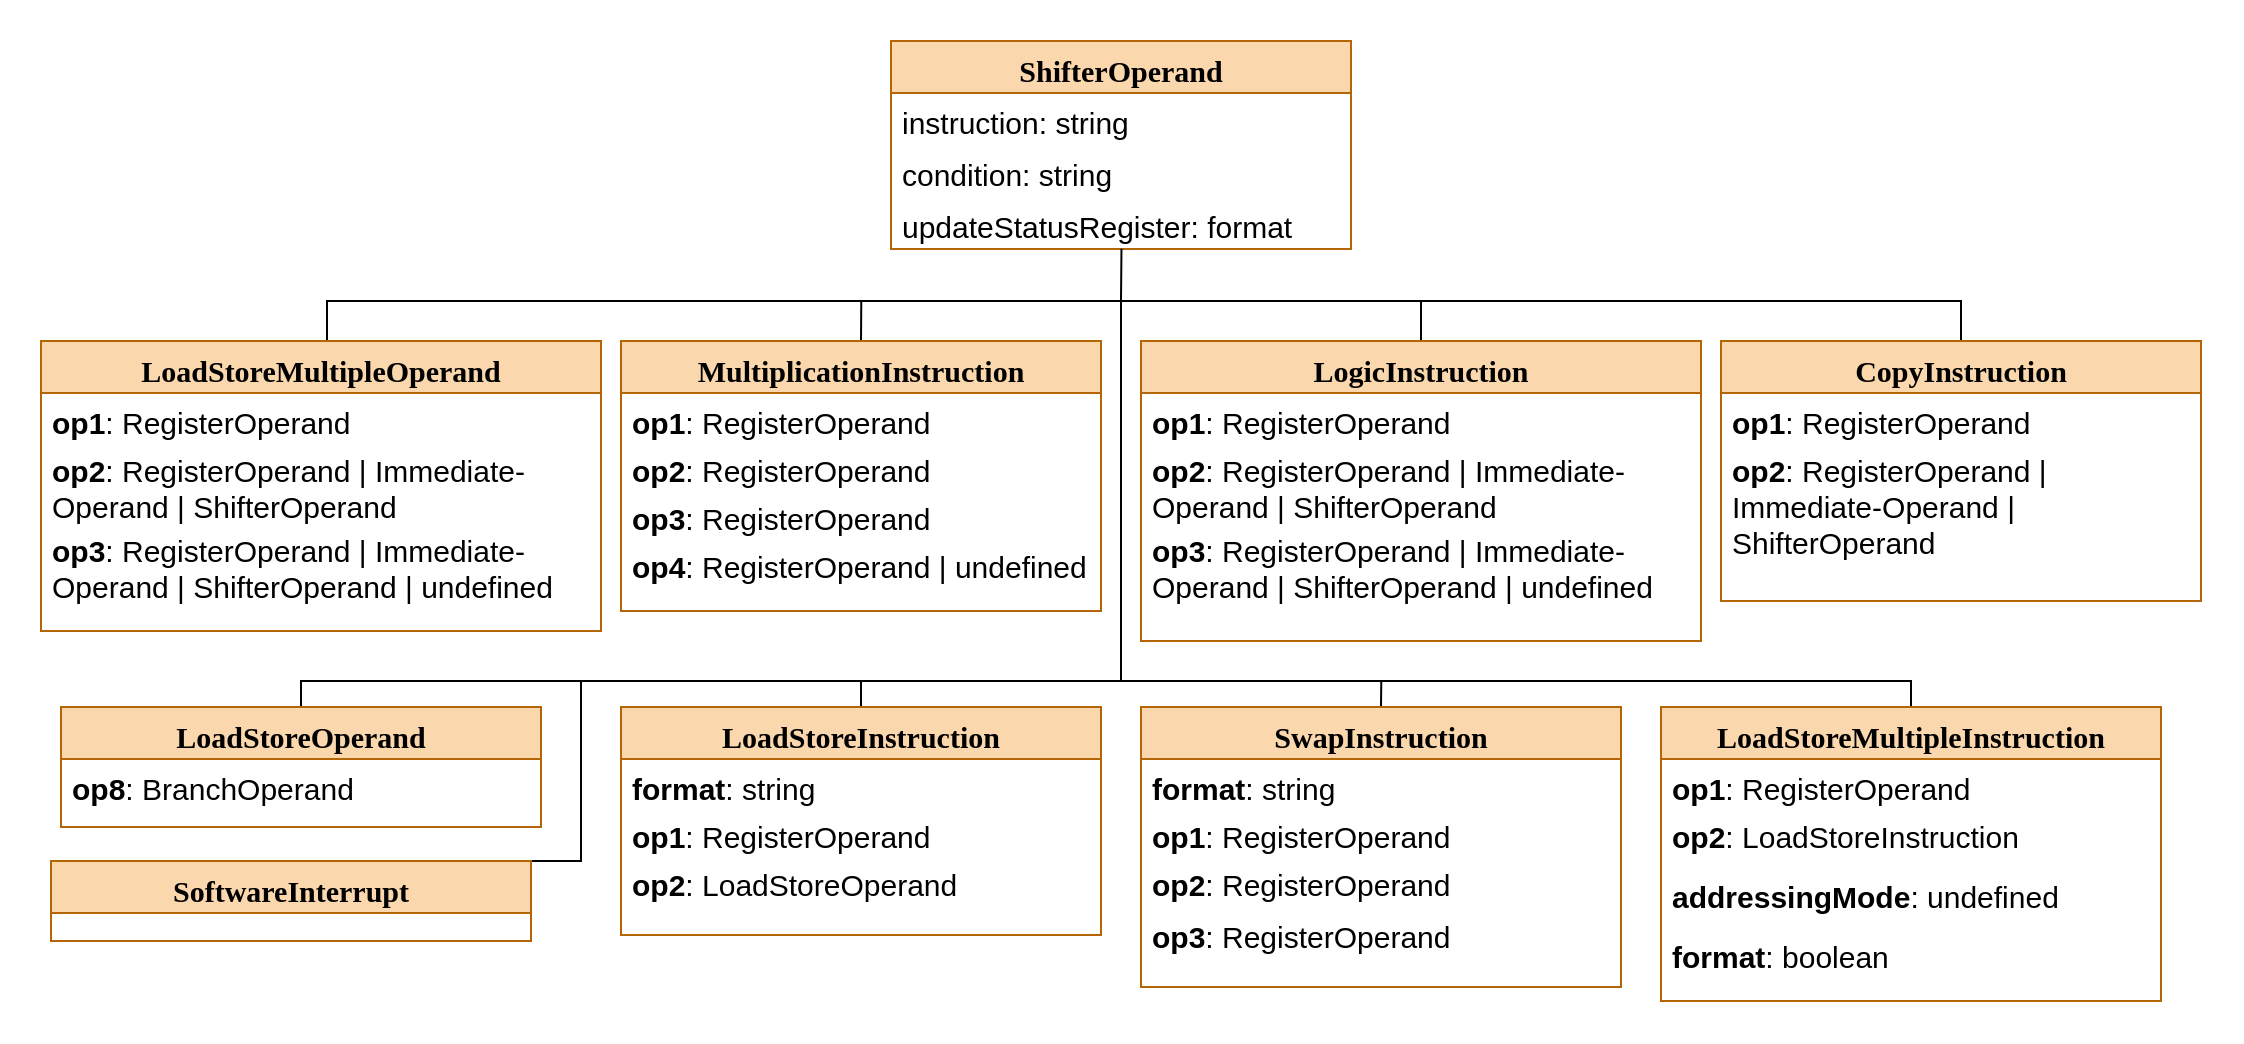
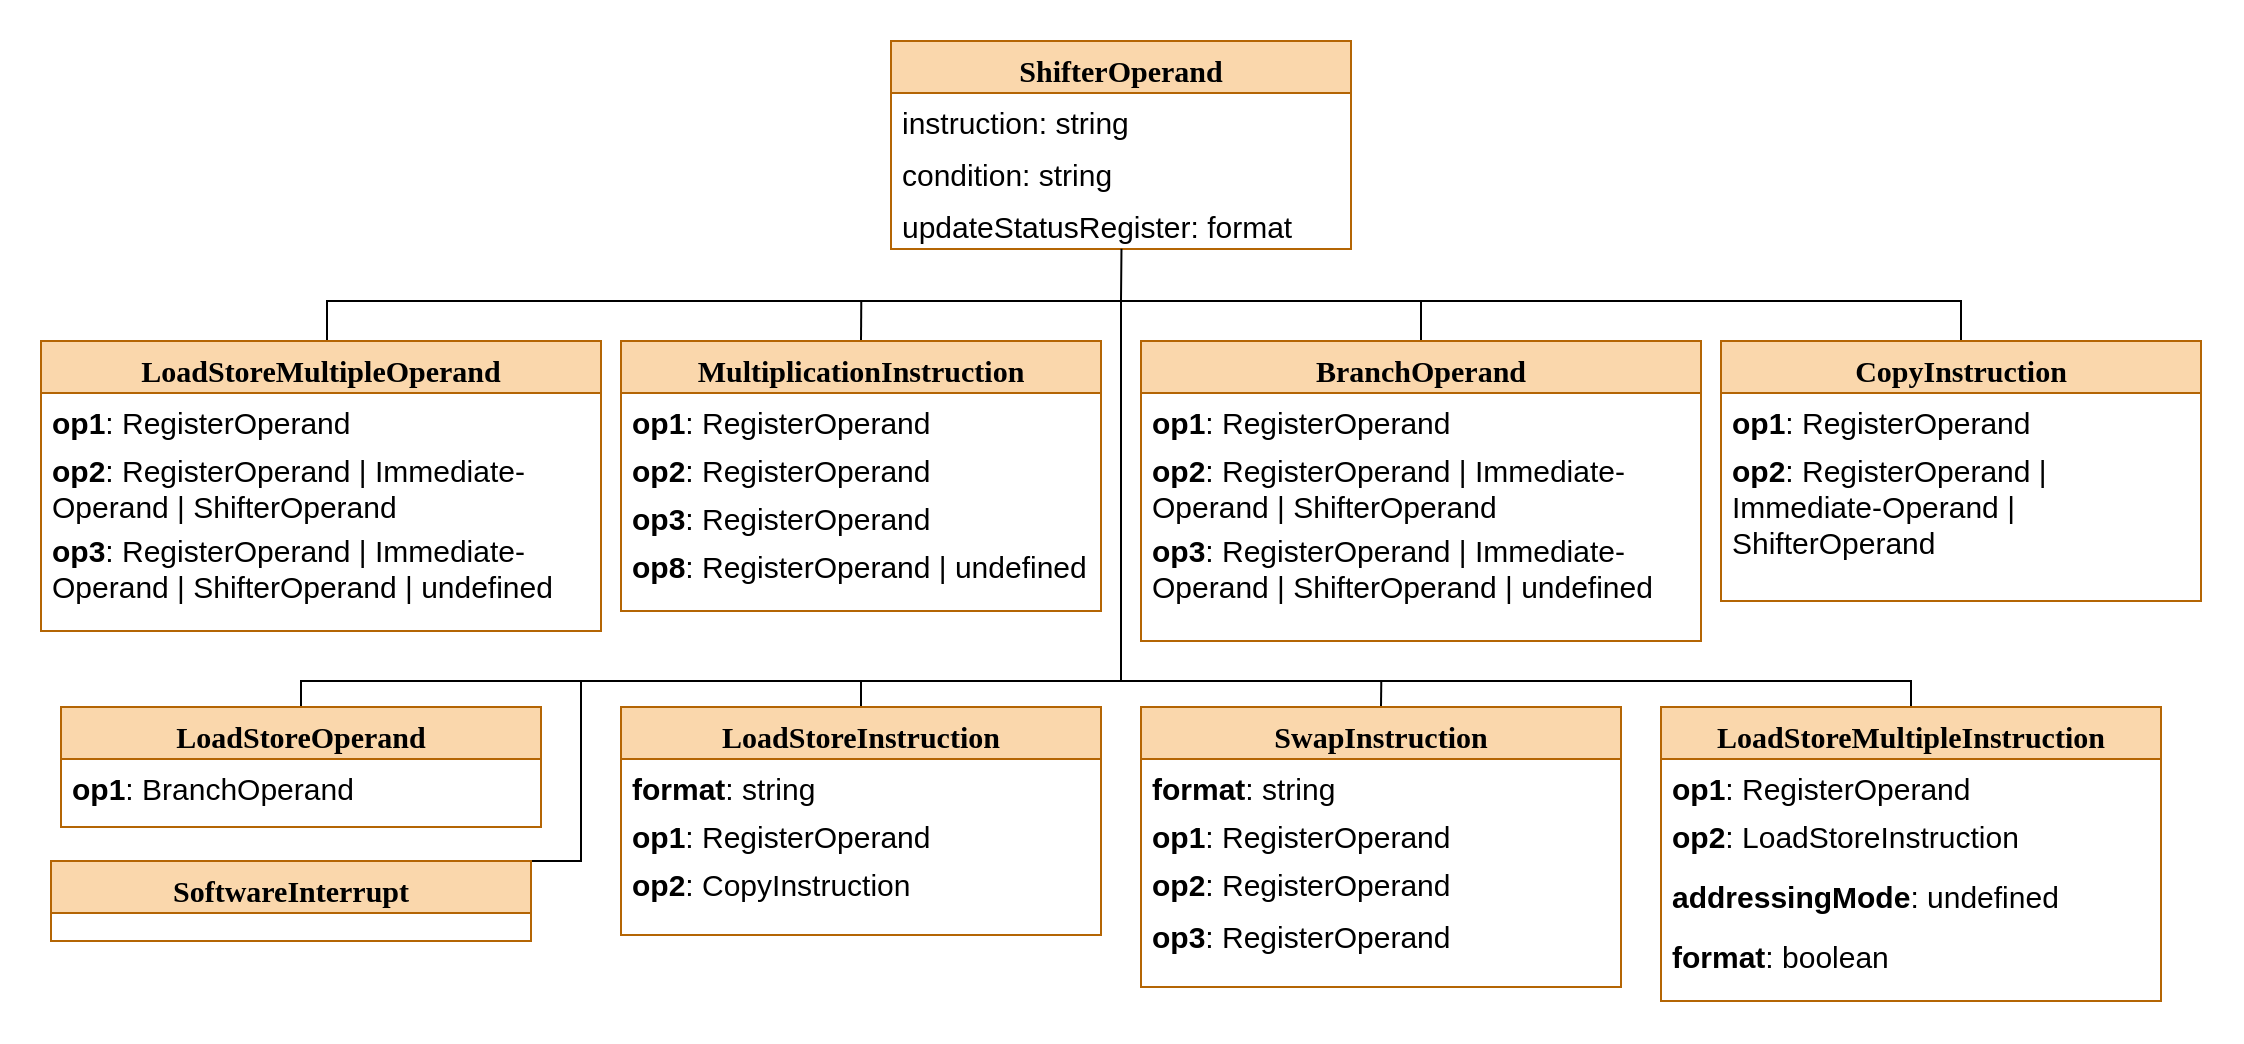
node "LogicInstruction": label "LogicInstruction" -> "BranchOperand"
node "op4: RegisterOperand | undefined": label "op4: RegisterOperand | undefined" -> "op8: RegisterOperand | undefined"
node "op8: BranchOperand": label "op8: BranchOperand" -> "op1: BranchOperand"
node "op2: LoadStoreOperand": label "op2: LoadStoreOperand" -> "op2: CopyInstruction"
